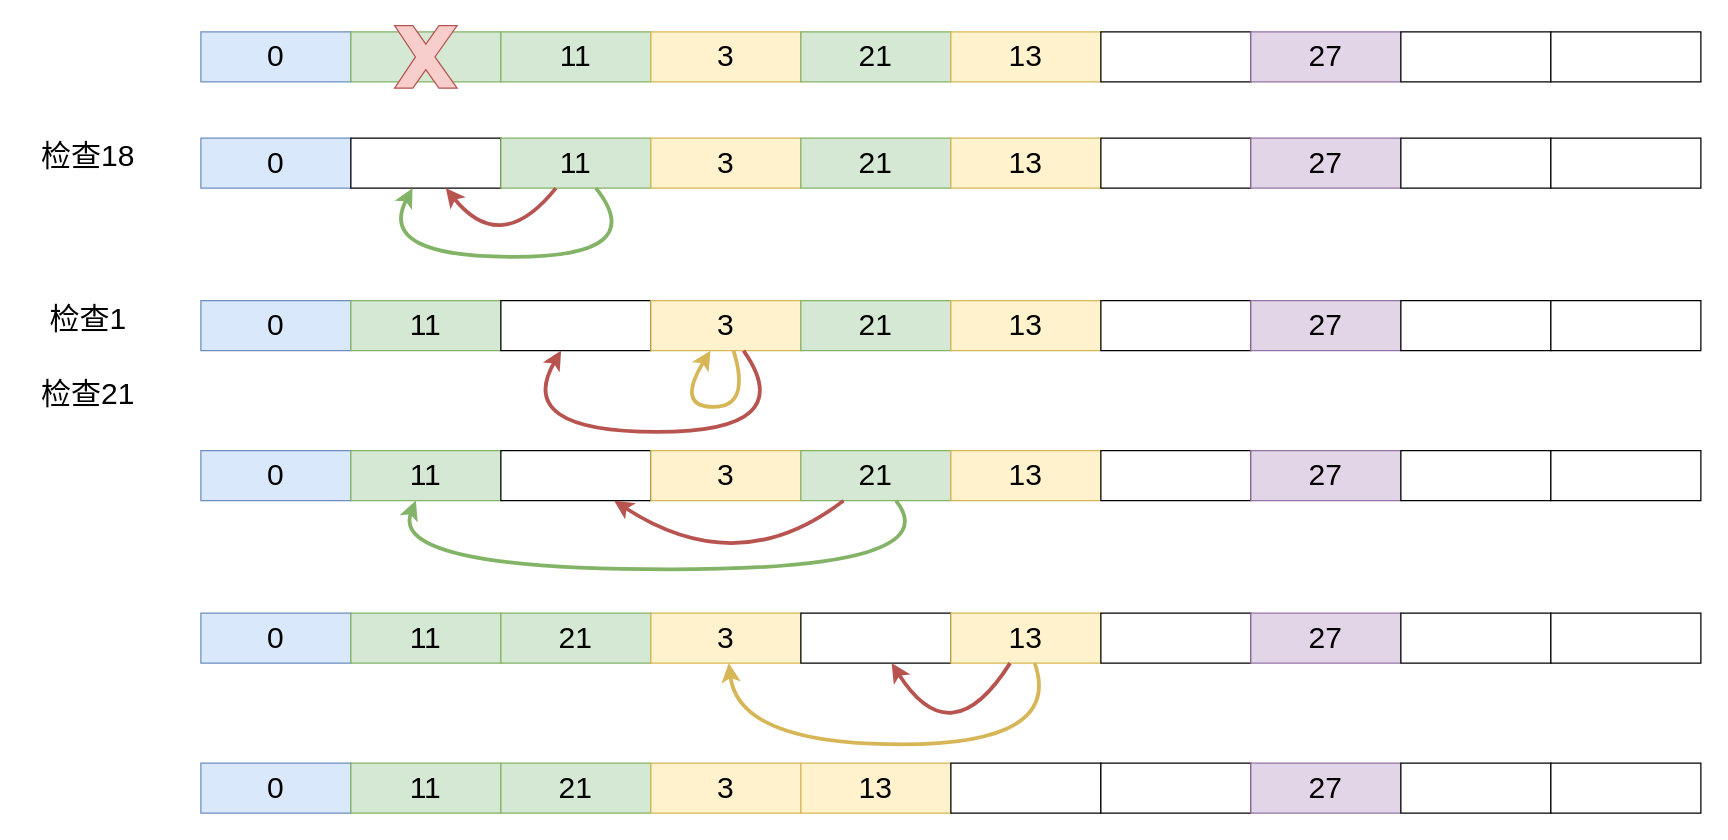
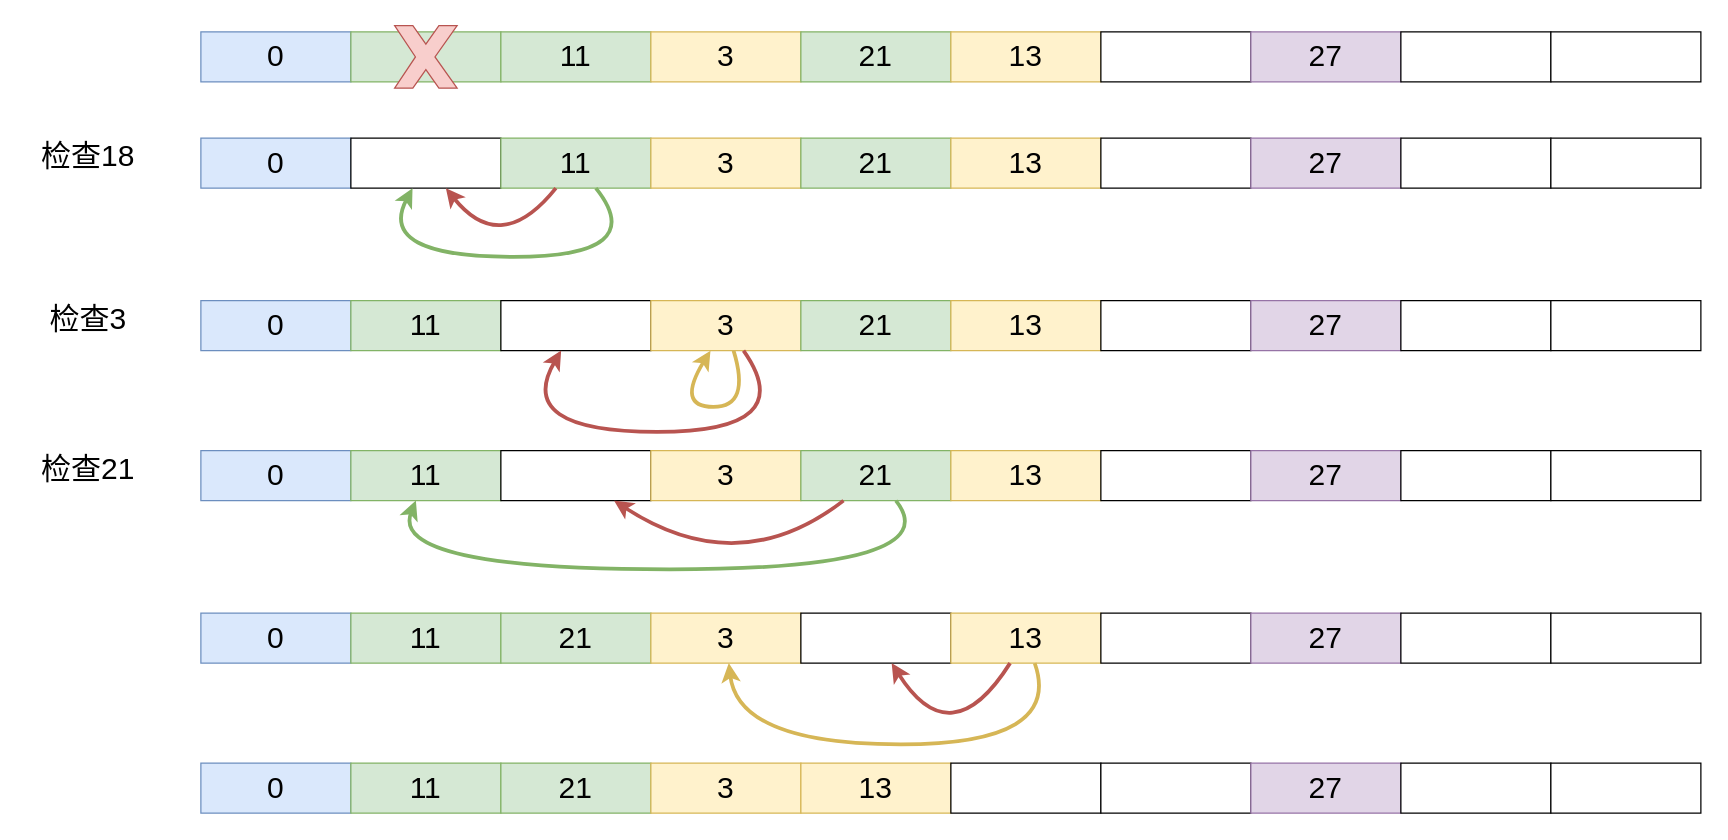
node "检查1": label "检查1" -> "检查3"
node "检查21": moved (88, 394) -> (88, 469)
